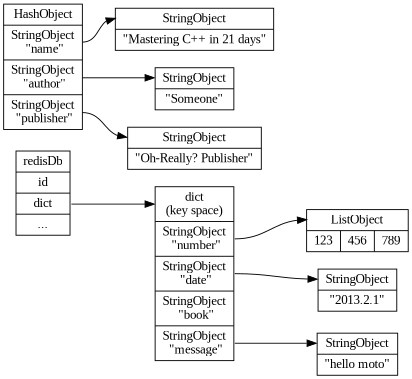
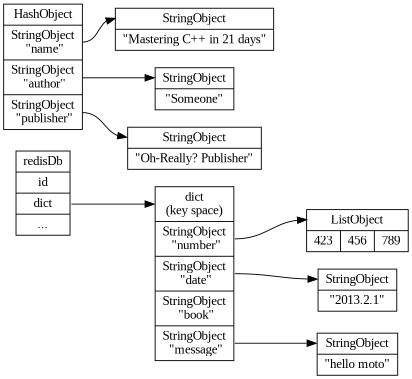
node "ListObject": text "123" -> "423"
